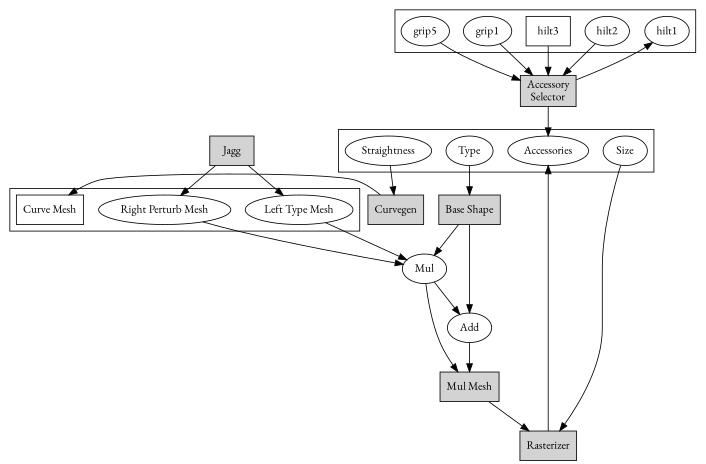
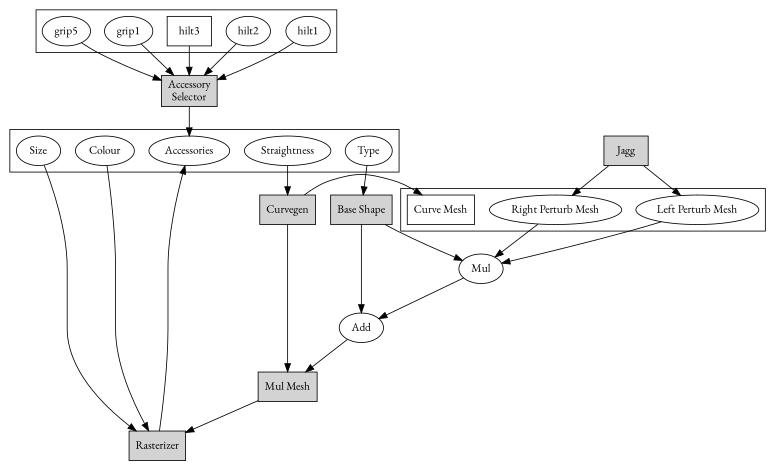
edge "Accessory Selector" -> "hilt1": reversed
node "Colour": added
node "Left Type Mesh": label "Left Type Mesh" -> "Left Perturb Mesh"
edge "Mul" -> "Mul Mesh": now "Curvegen" -> "Mul Mesh"
